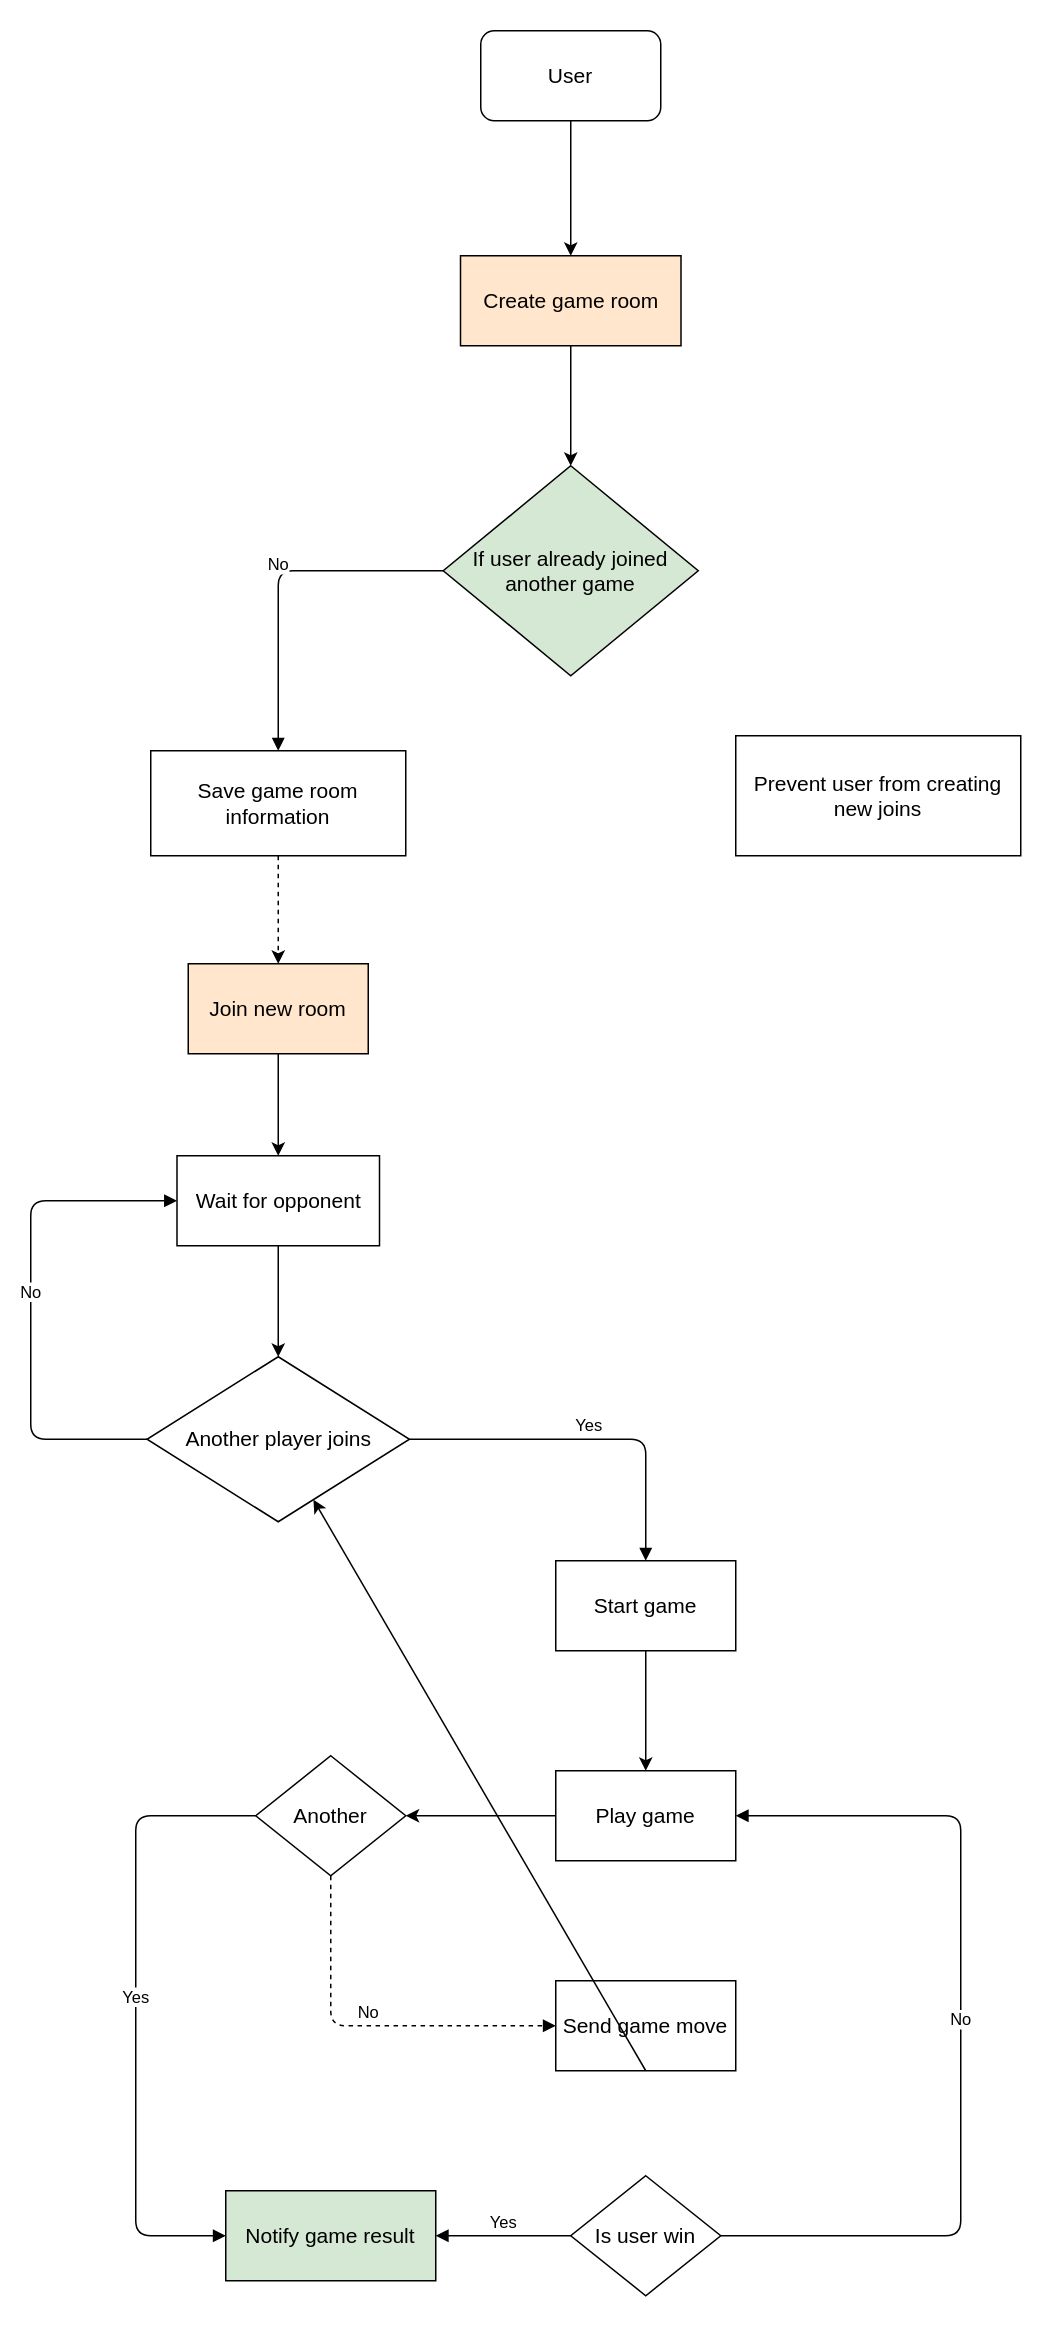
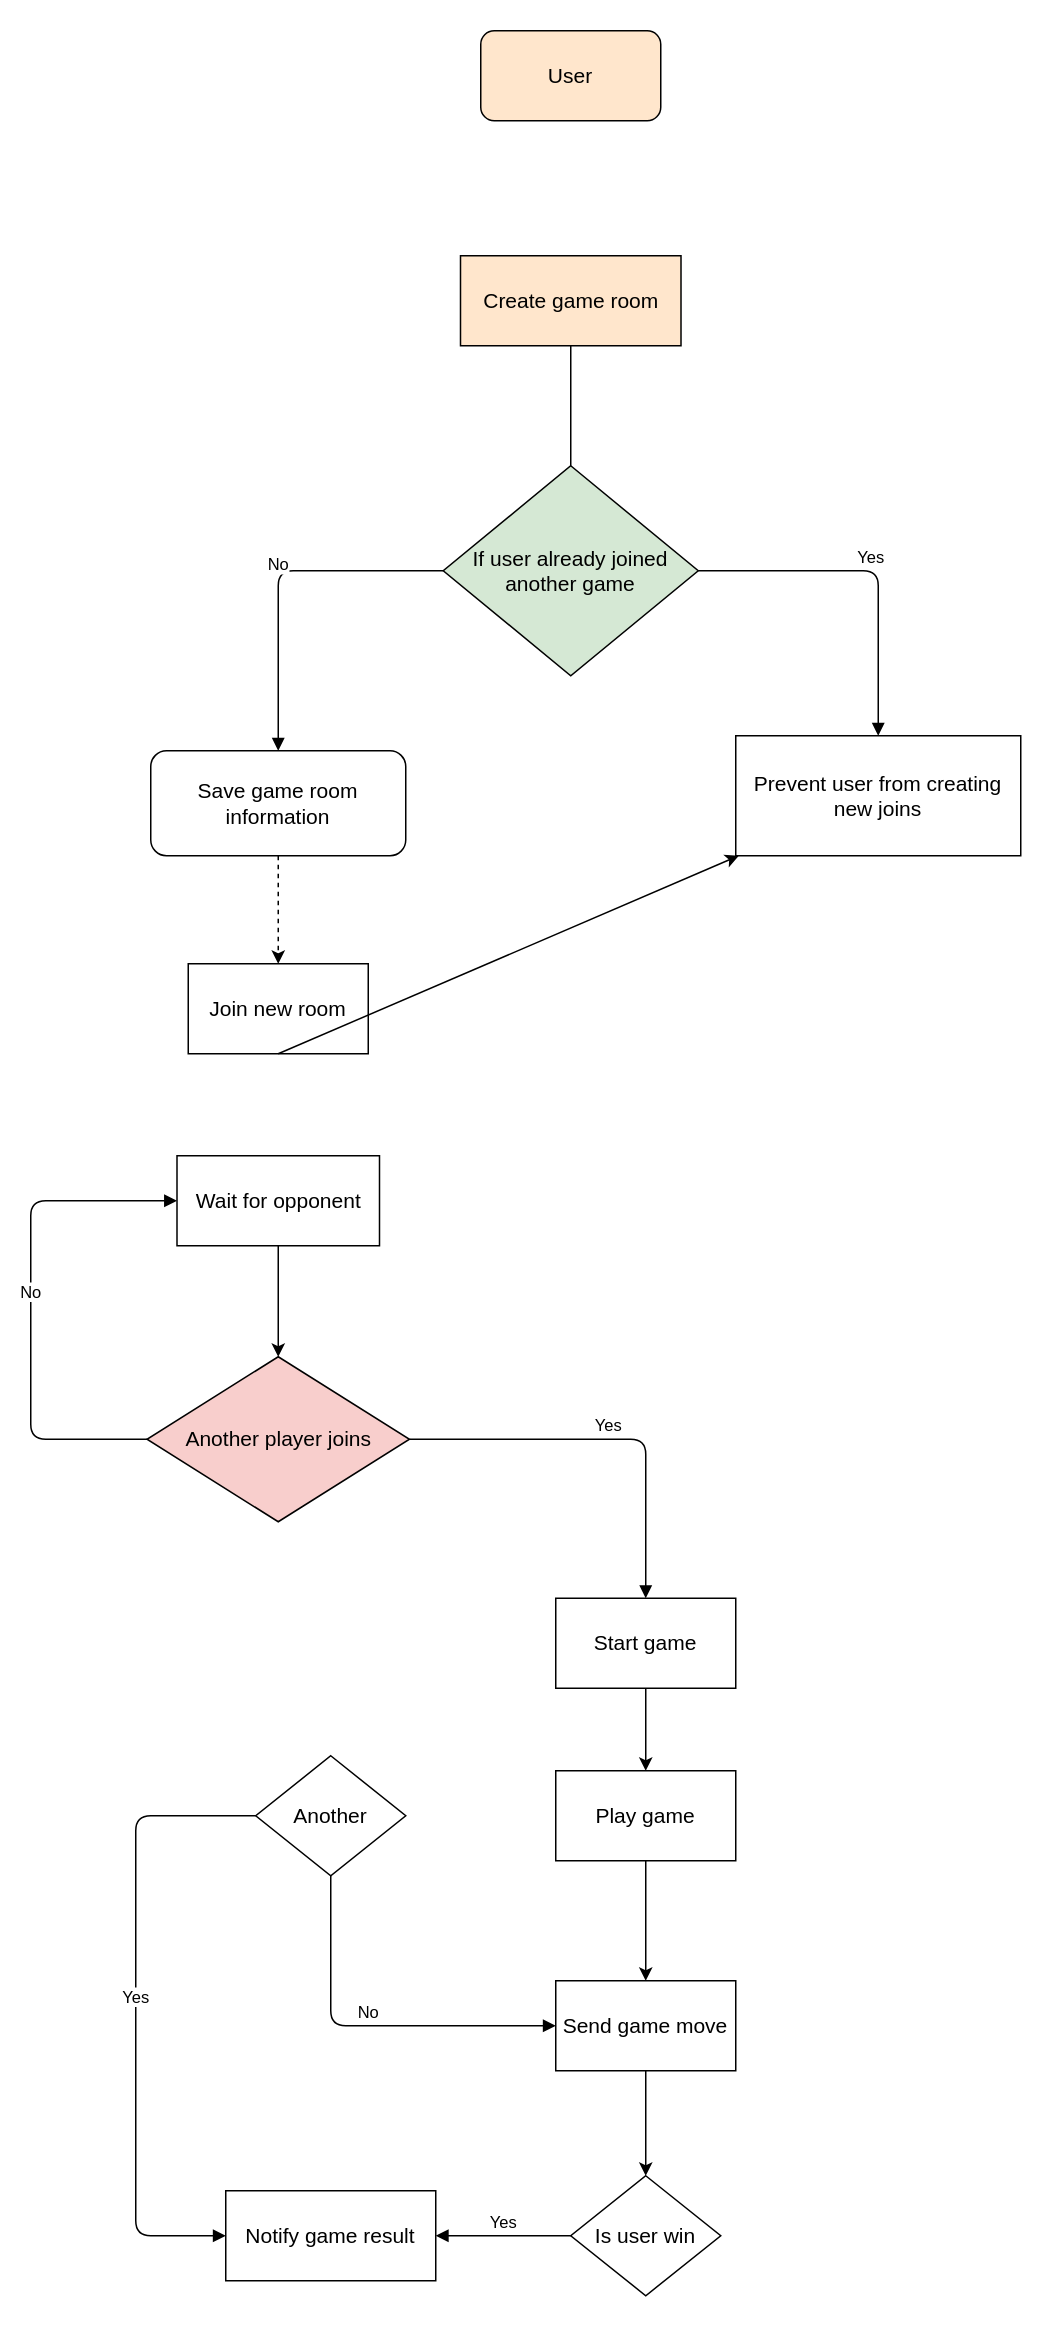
node "User": fillcolor #ffffff -> #ffe6cc
edge "User" -> "Create game room": removed
edge "Create game room" -> "If user already joined another game": arrowhead classic -> none
edge "If user already joined another game" -> "Prevent user from creating new joins": added, label "Yes"
node "Save game room information": shape rectangle -> rounded rectangle
node "Join new room": fillcolor #ffe6cc -> #ffffff
edge "Join new room" -> "Wait for opponent": now "Join new room" -> "Prevent user from creating new joins"
node "Another player joins": fillcolor #ffffff -> #f8cecc
node "Start game": moved (646, 1606) -> (646, 1643)
edge "Send game move" -> "Another player joins": now "Send game move" -> "Is user win"
edge "Play game" -> "Another": removed
edge "Play game" -> "Send game move": added
edge "Another" -> "Send game move": style dashed -> solid
edge "Is user win" -> "Play game": removed, label "No"
node "Notify game result": fillcolor #d5e8d4 -> #ffffff
